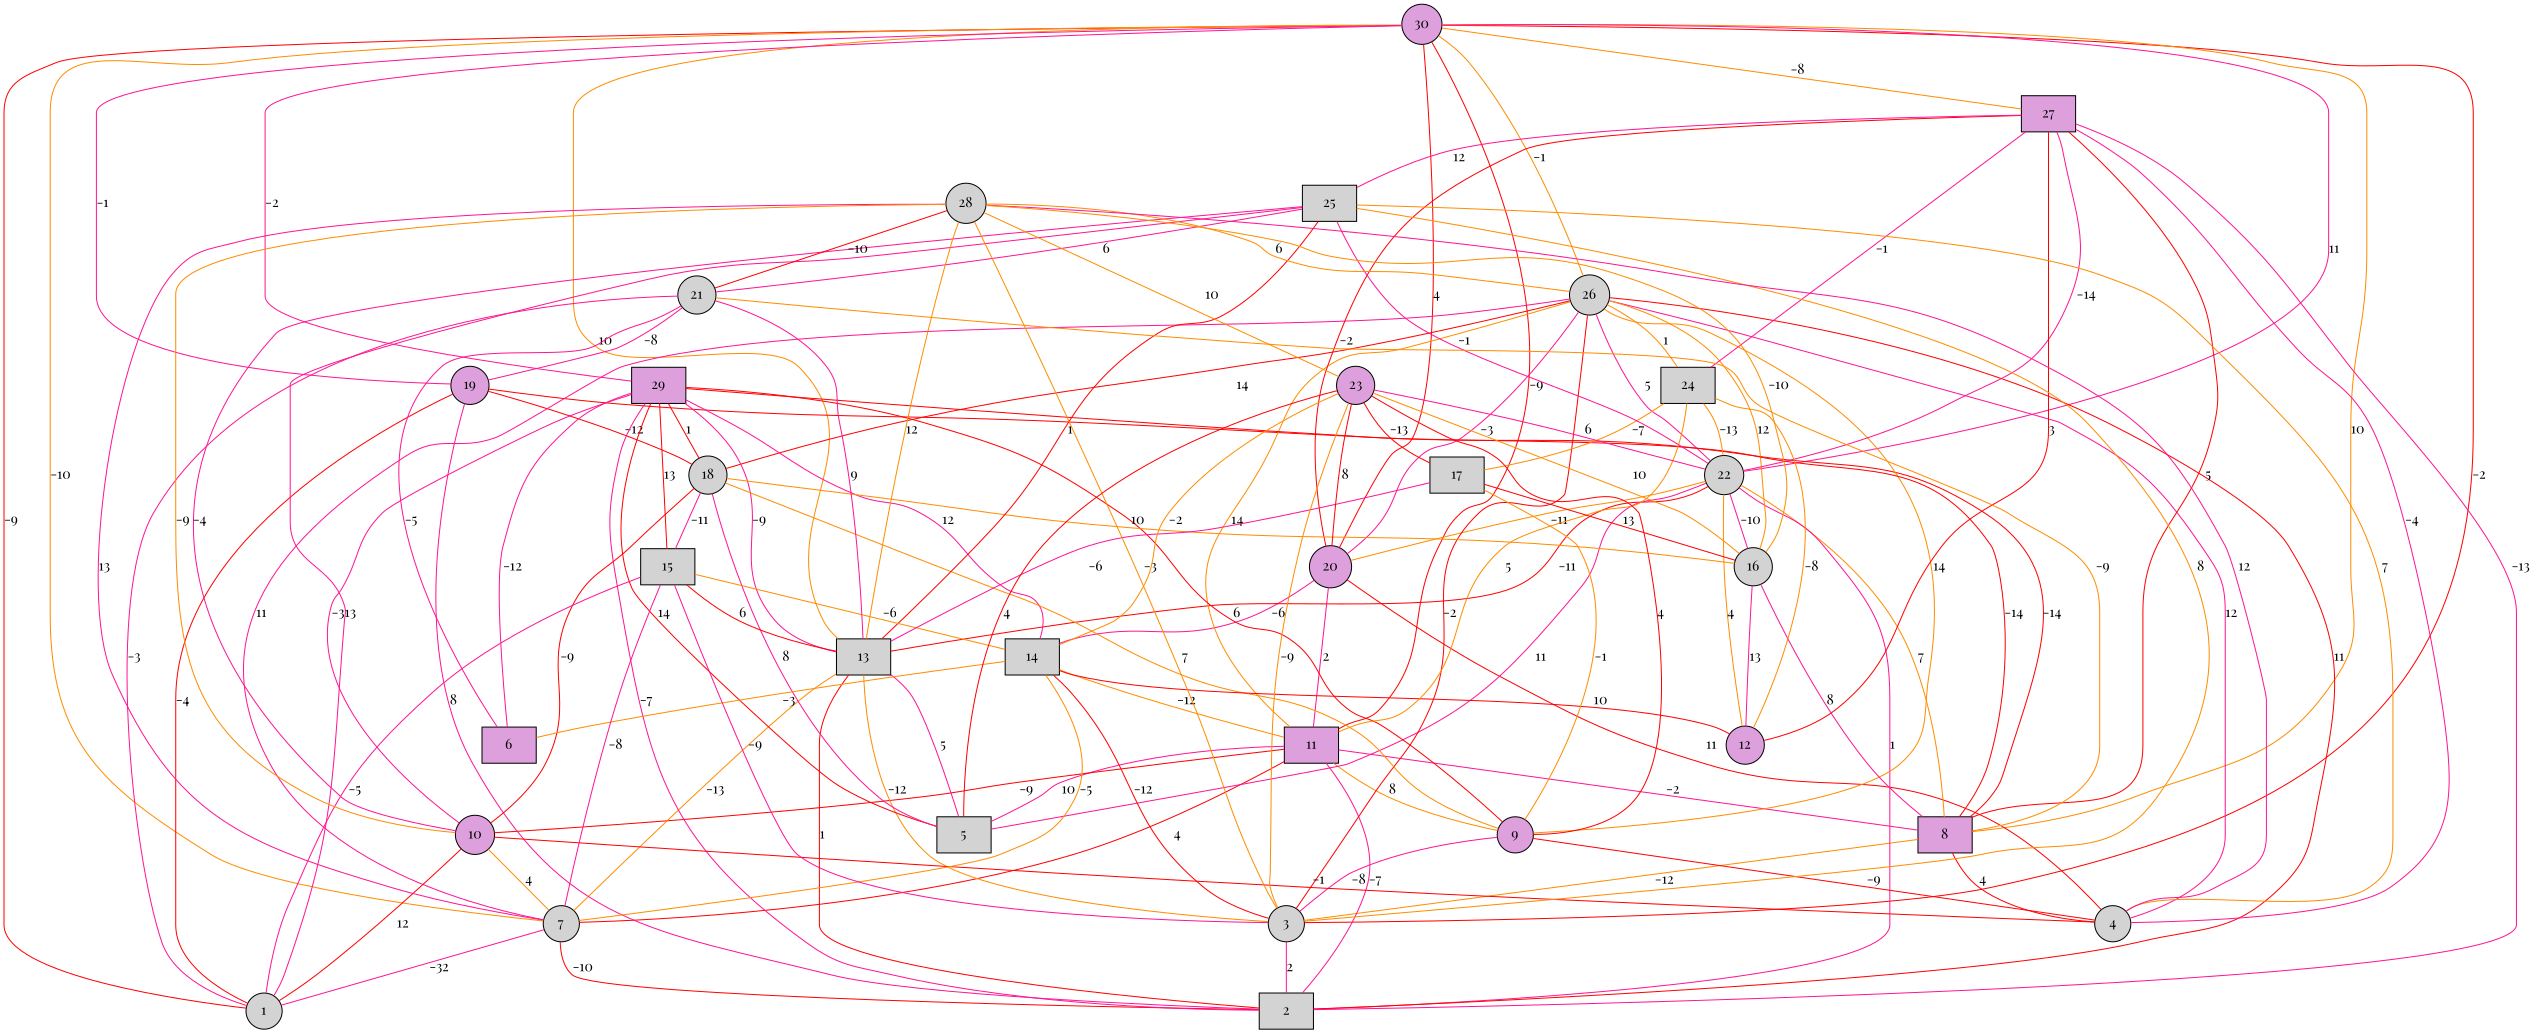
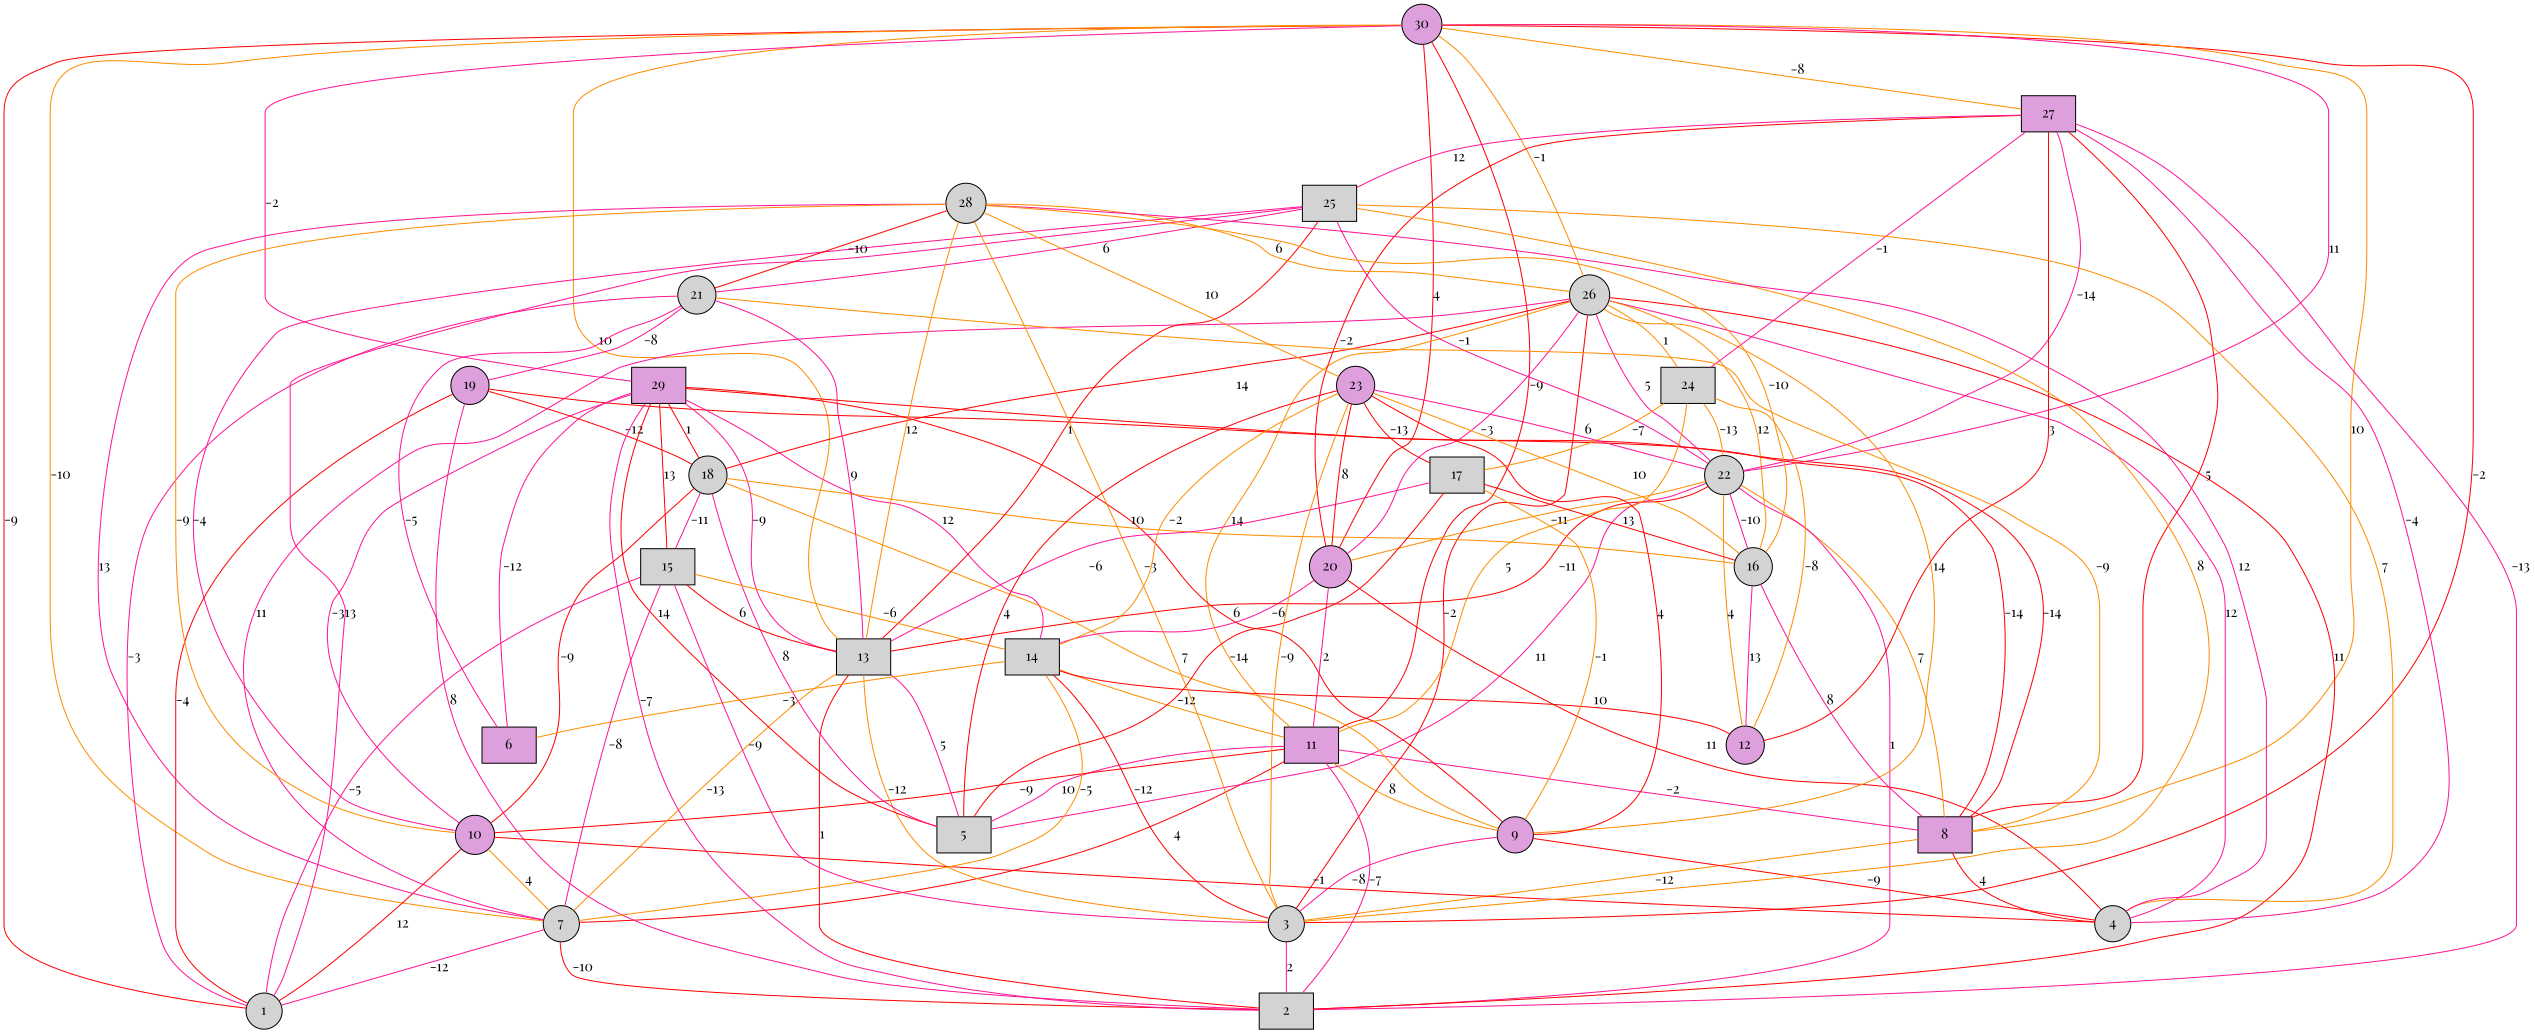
edge "30" -- "19": removed, label "-1"
edge "17" -- "5": added, label "-14"
edge "7" -- "1": label "-32" -> "-12"
